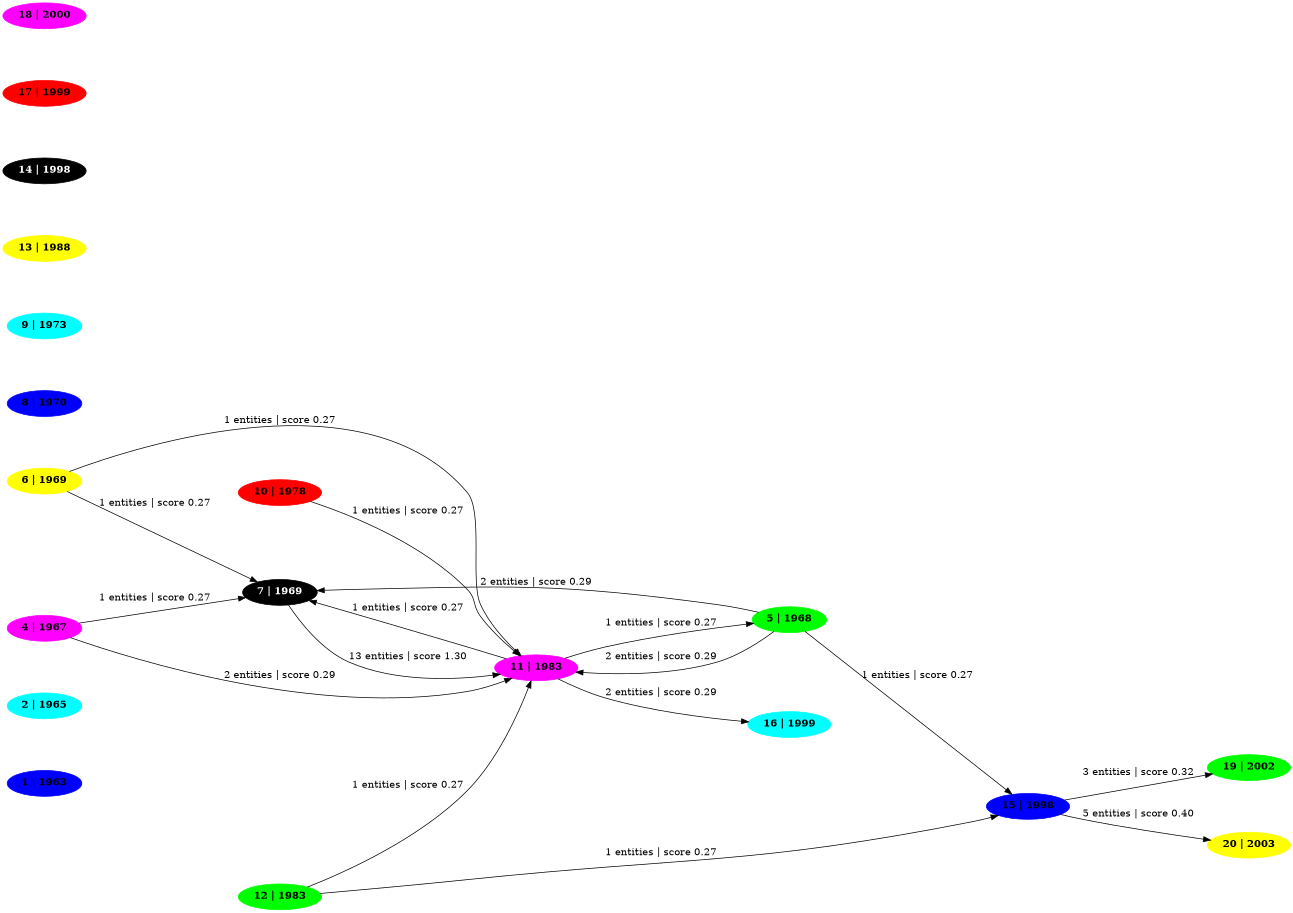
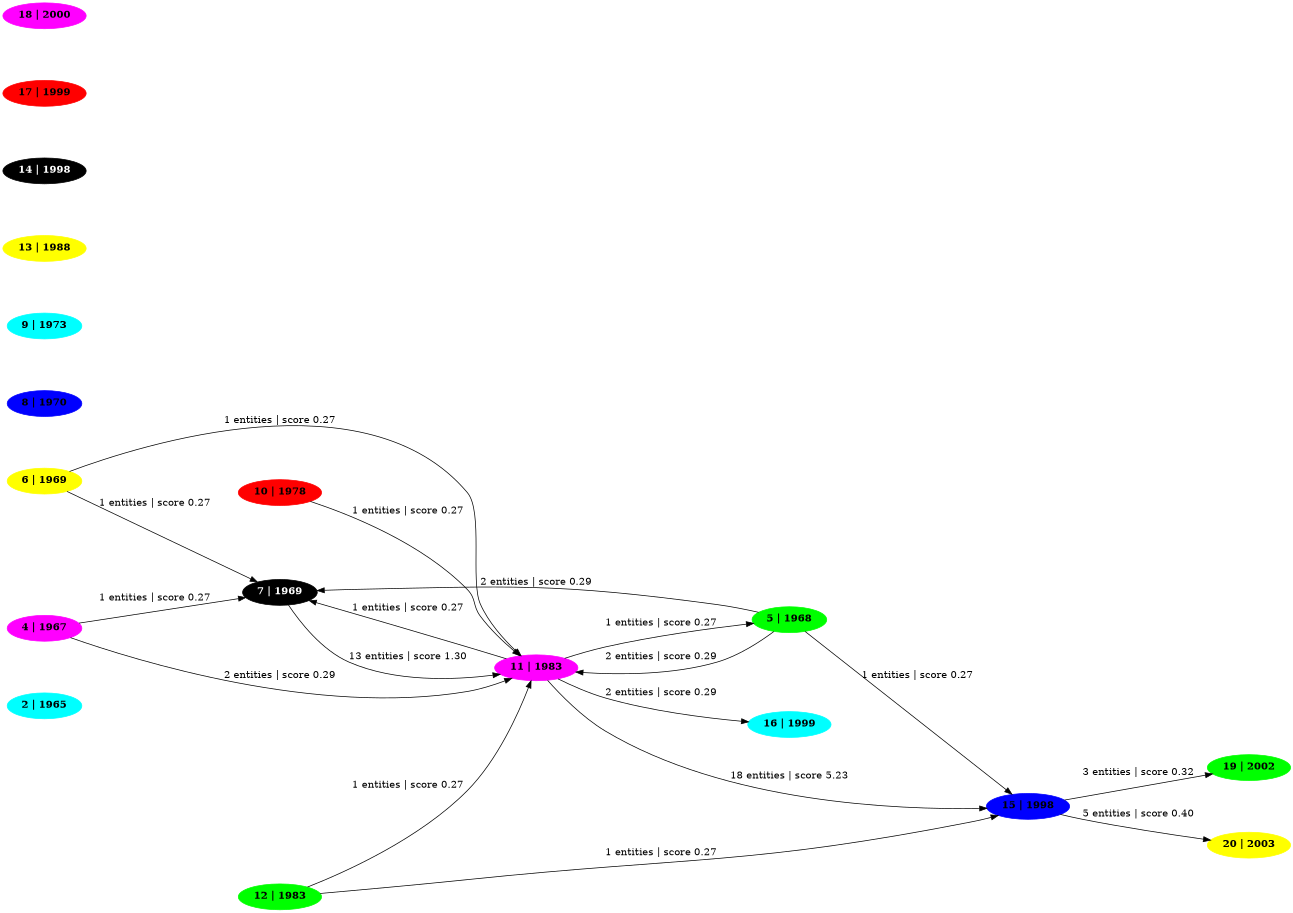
node "1 | 1963": removed
edge "11 | 1983" -> "15 | 1998": added, label "18 entities | score 5.23"
